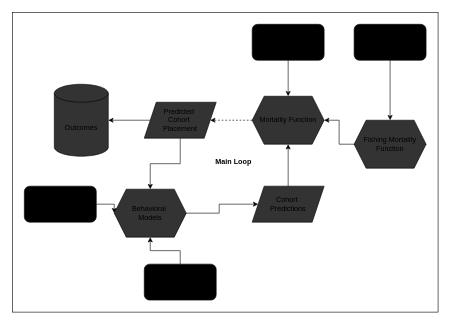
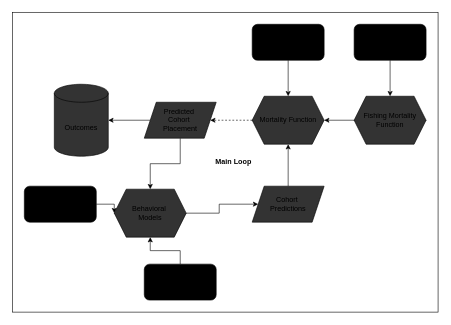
node "Fishing Mortality Function": moved (390, 144) -> (390, 120)
